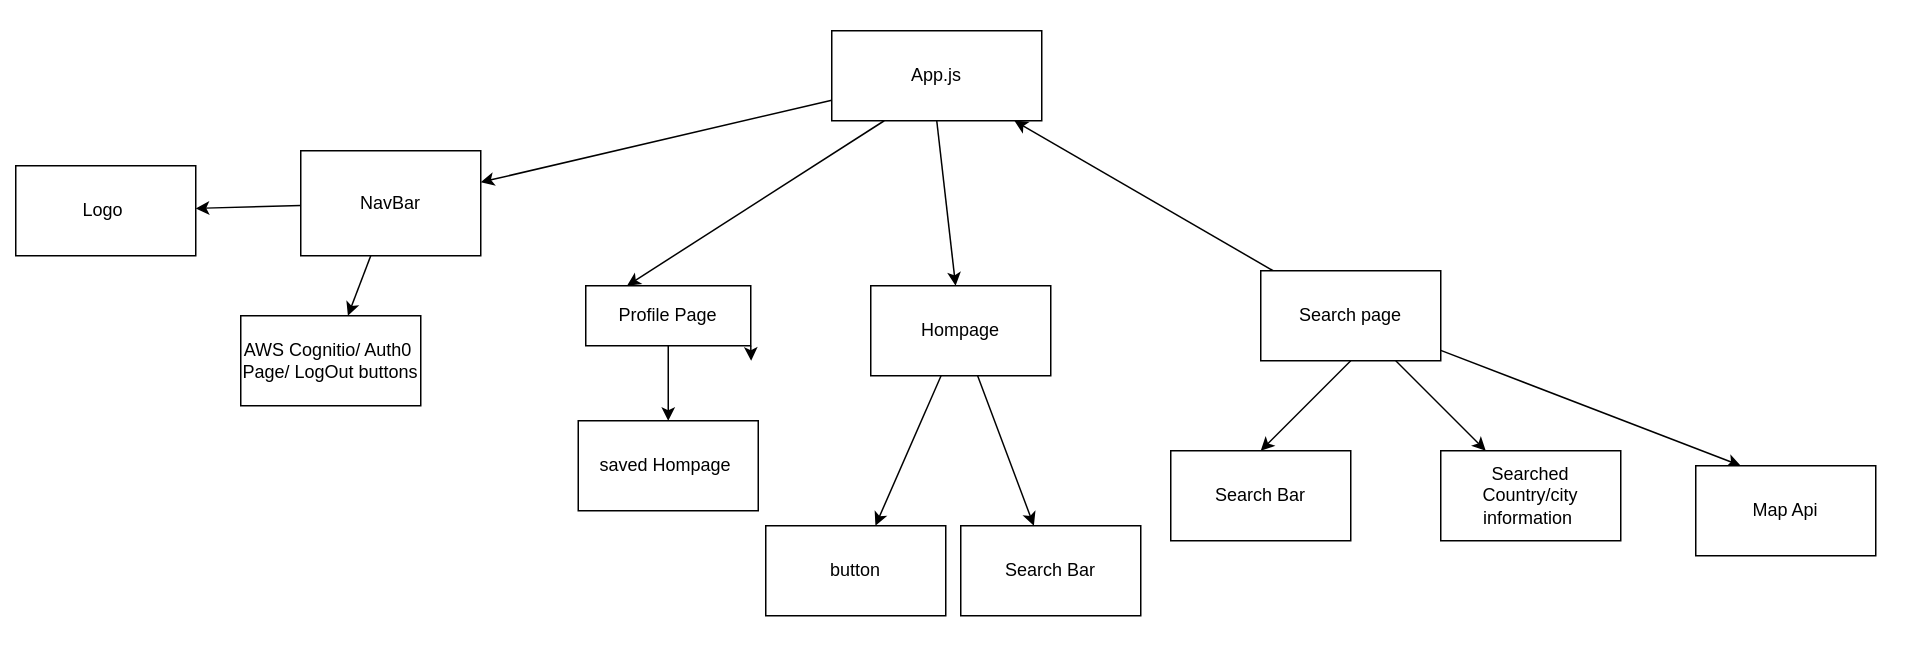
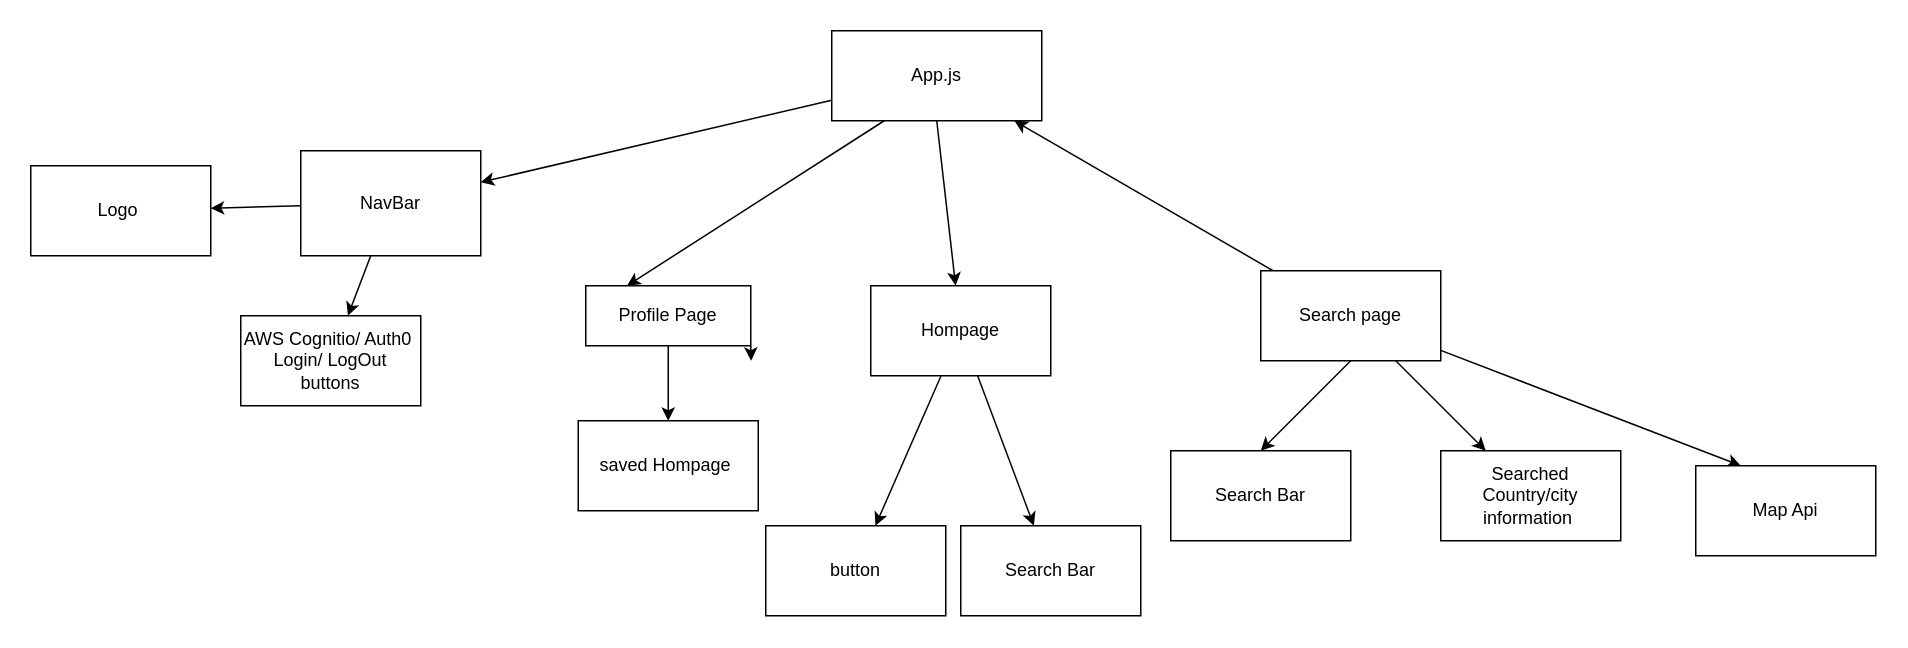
node "Logo": moved (106, 211) -> (121, 211)
node "AWS Cognitio/ Auth0 Page/ LogOut buttons": label "AWS Cognitio/ Auth0 Page/ LogOut buttons" -> "AWS Cognitio/ Auth0 Login/ LogOut buttons"
